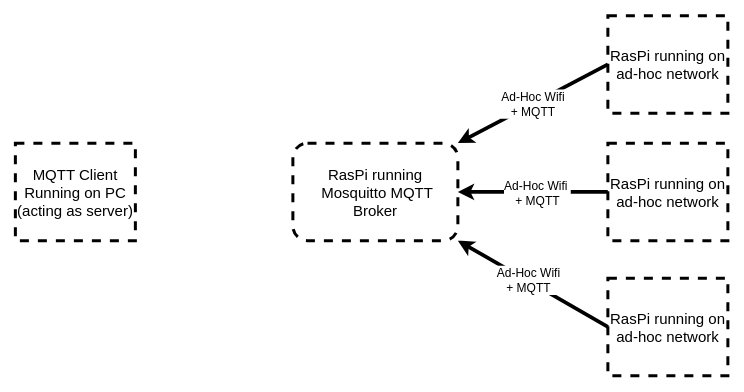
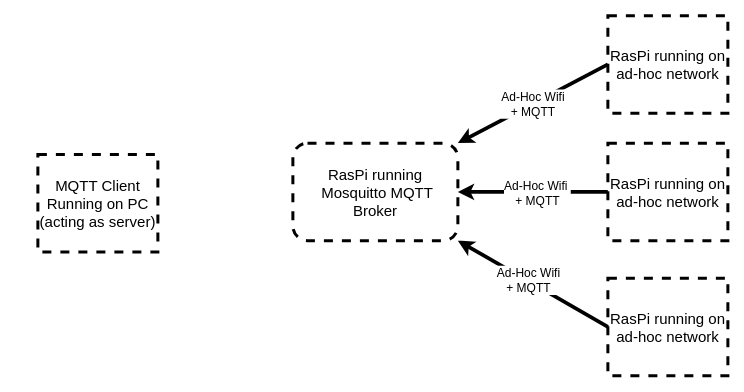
node "MQTT Client Running on PC (acting as server)": moved (75, 192) -> (98, 203)
